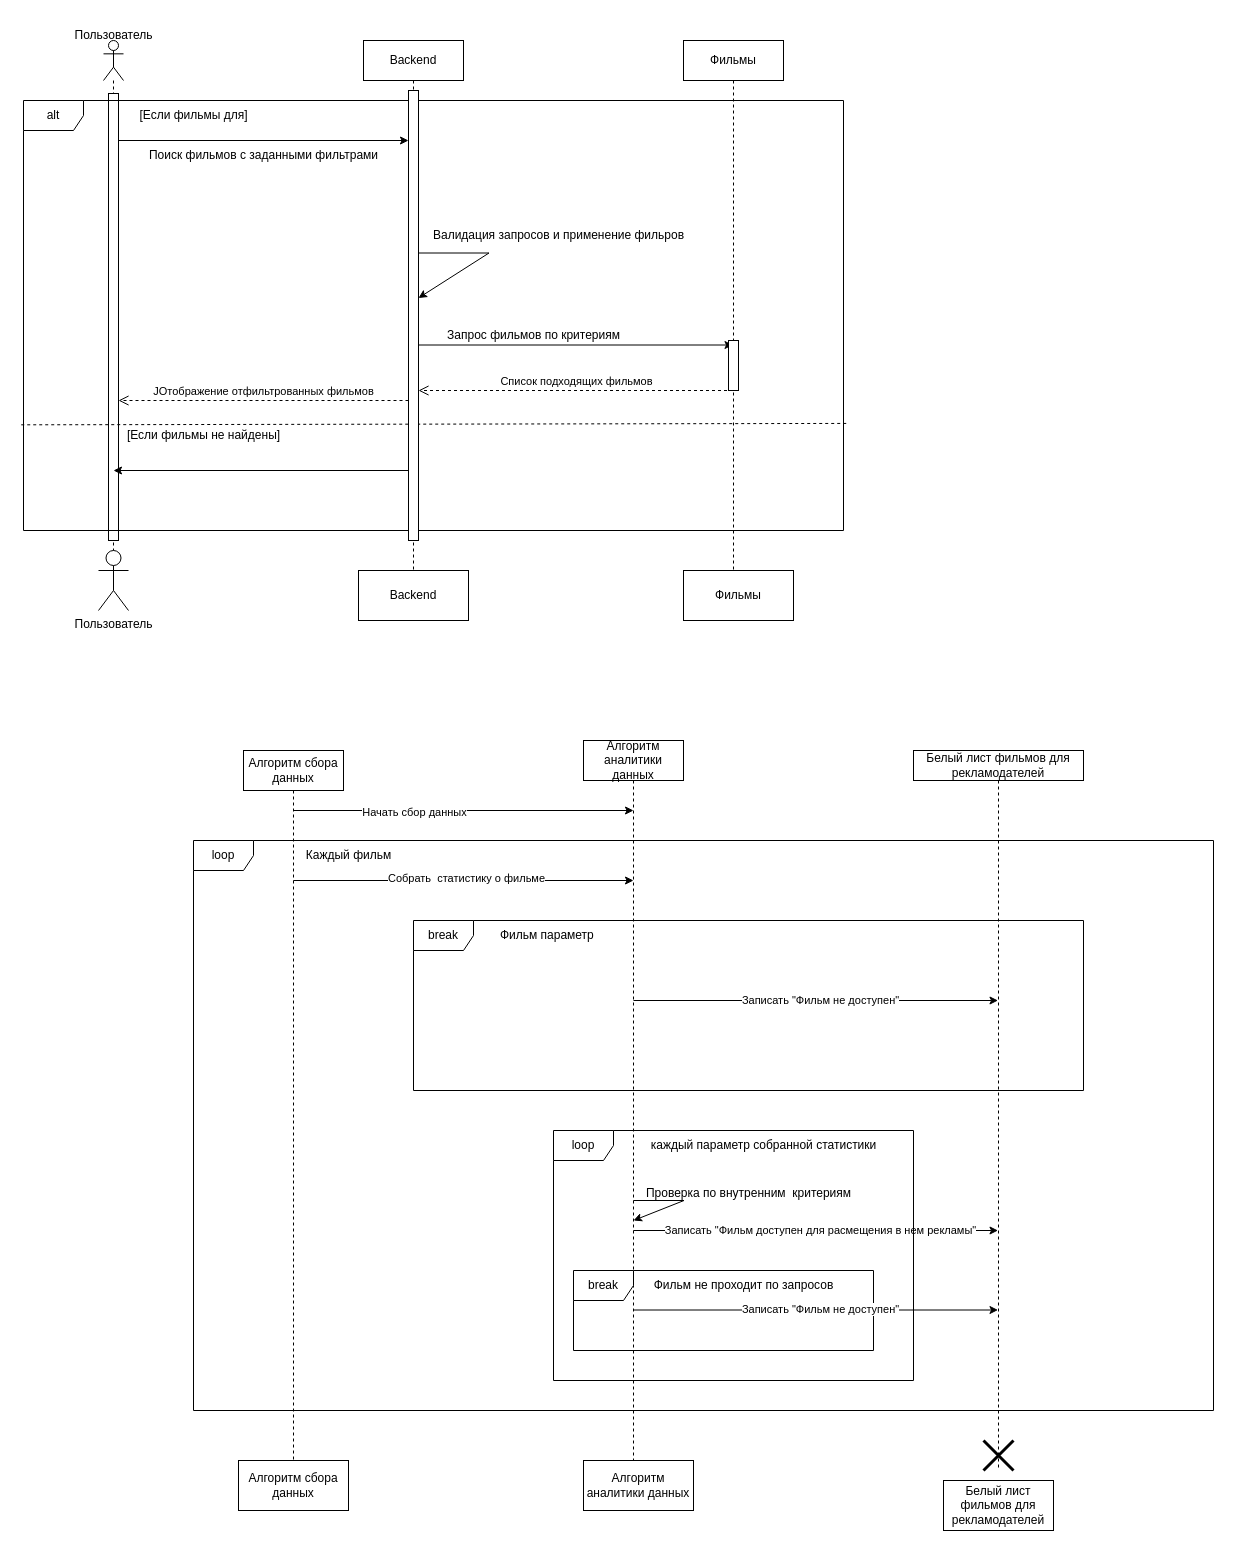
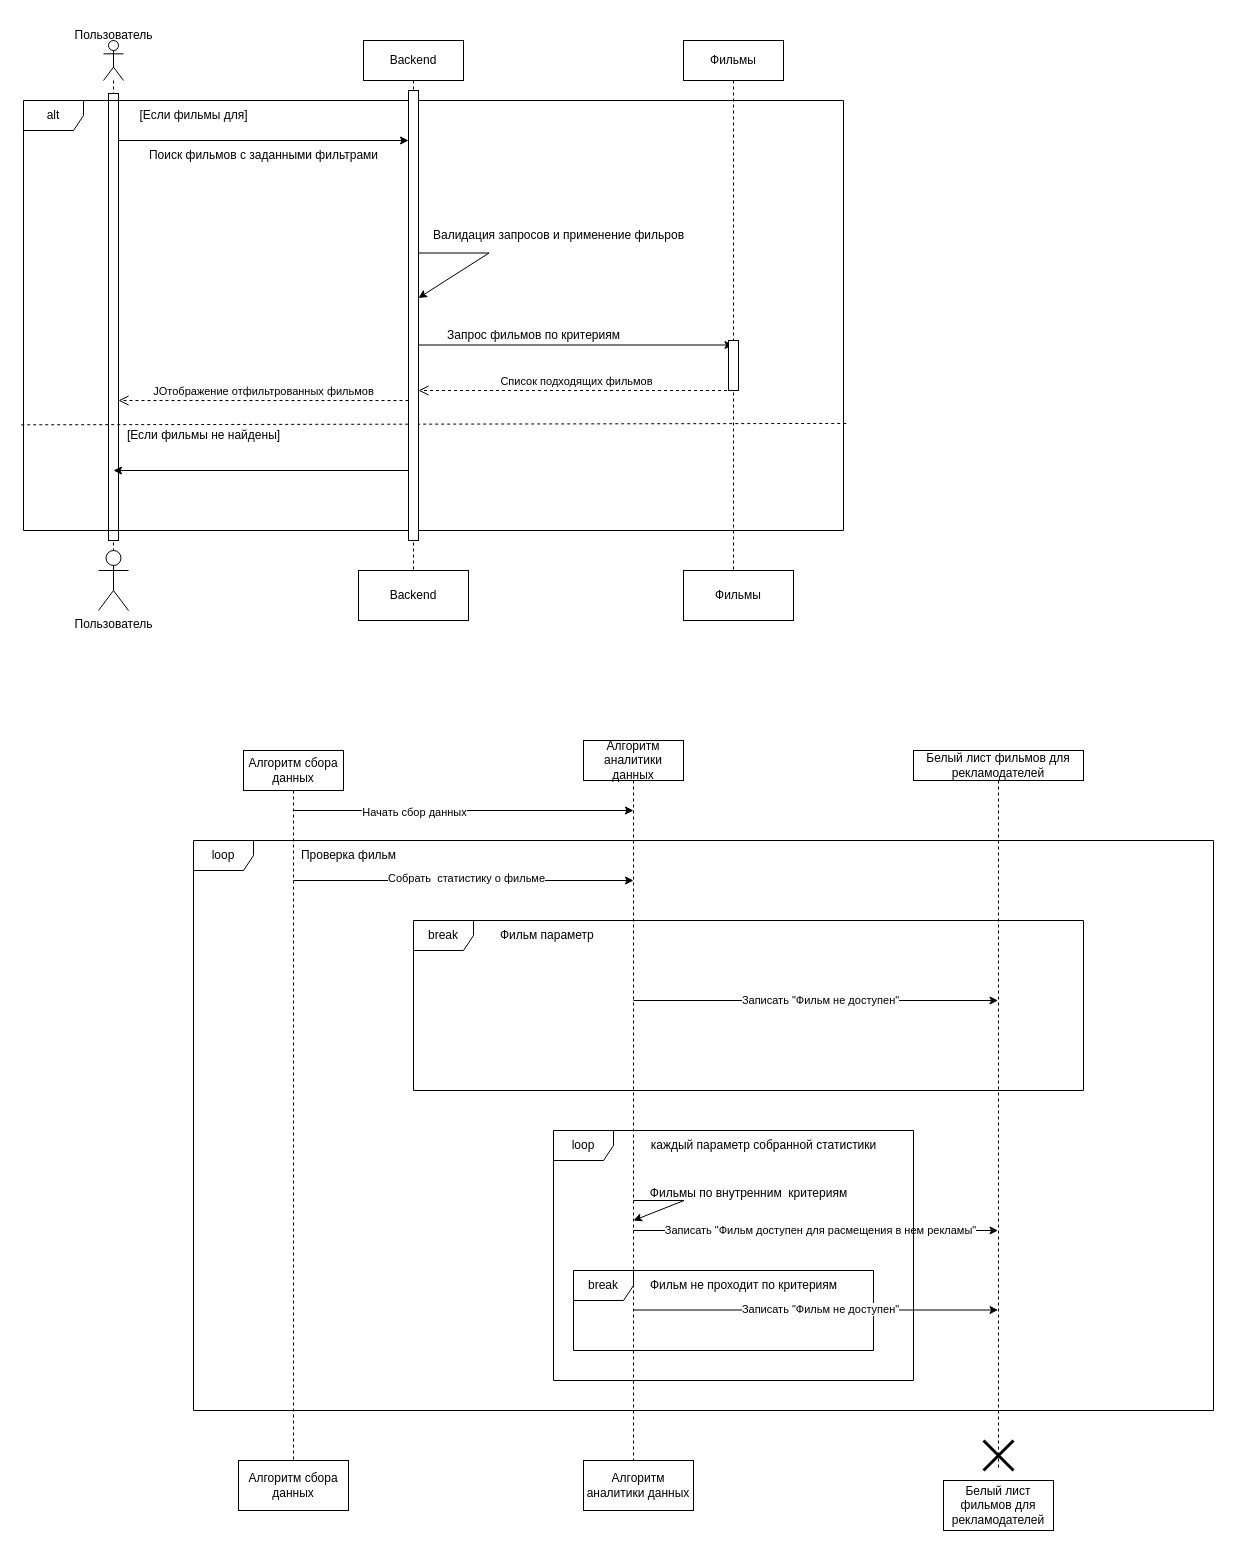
node "Каждый фильм": label "Каждый фильм" -> "Проверка фильм"
node "Проверка по внутренним критериям": label "Проверка по внутренним критериям" -> "Фильмы по внутренним критериям"
node "Фильм не проходит по запросов": label "Фильм не проходит по запросов" -> "Фильм не проходит по критериям"
